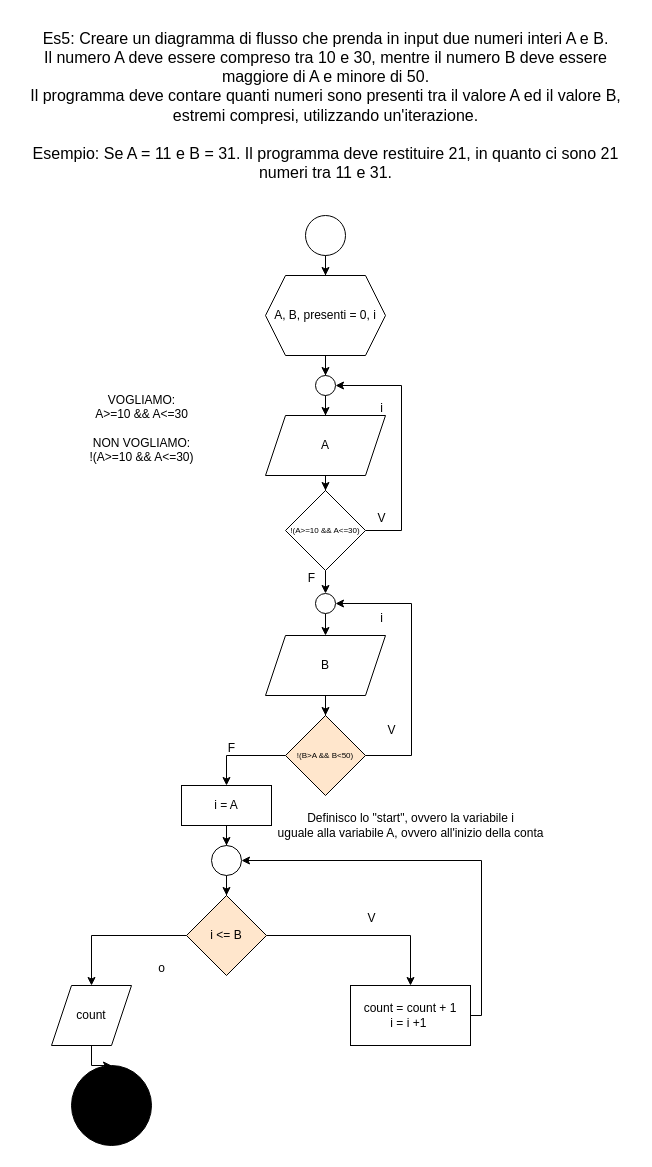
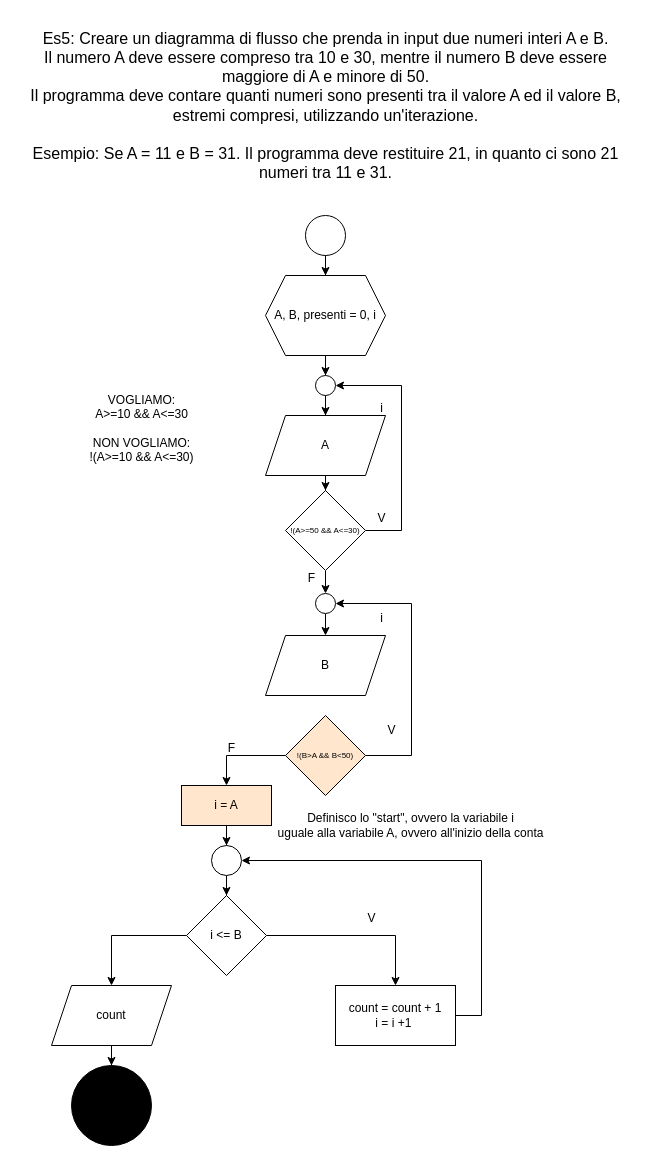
node "!(A>=10 && A<=30)": label "!(A>=10 && A<=30)" -> "!(A>=50 && A<=30)"
edge "B" -> "!(B>A && B<50)": removed
node "i = A": fillcolor #ffffff -> #ffe6cc
node "i <= B": fillcolor #ffe6cc -> #ffffff
node "o": removed
node "count": size 80x60 -> 120x60
node "count = count + 1 i = i +1": moved (411, 1016) -> (396, 1016)
